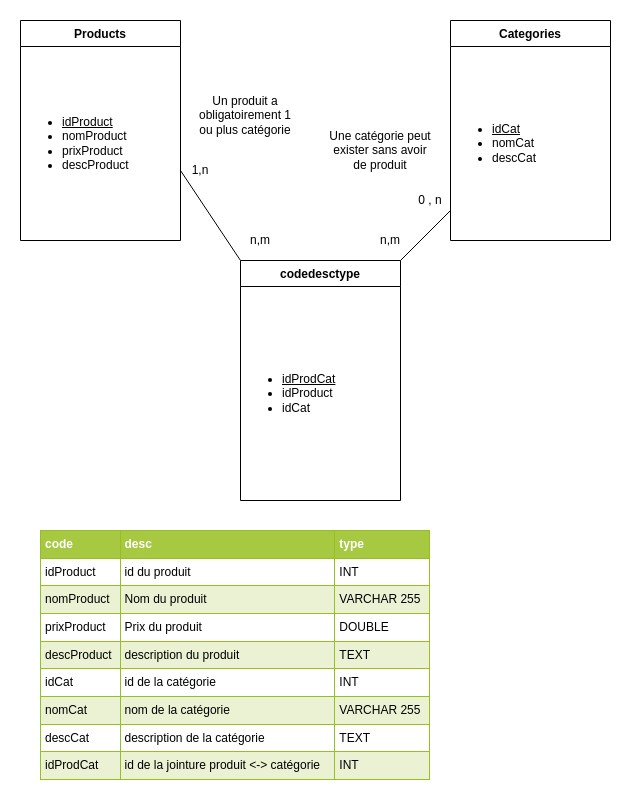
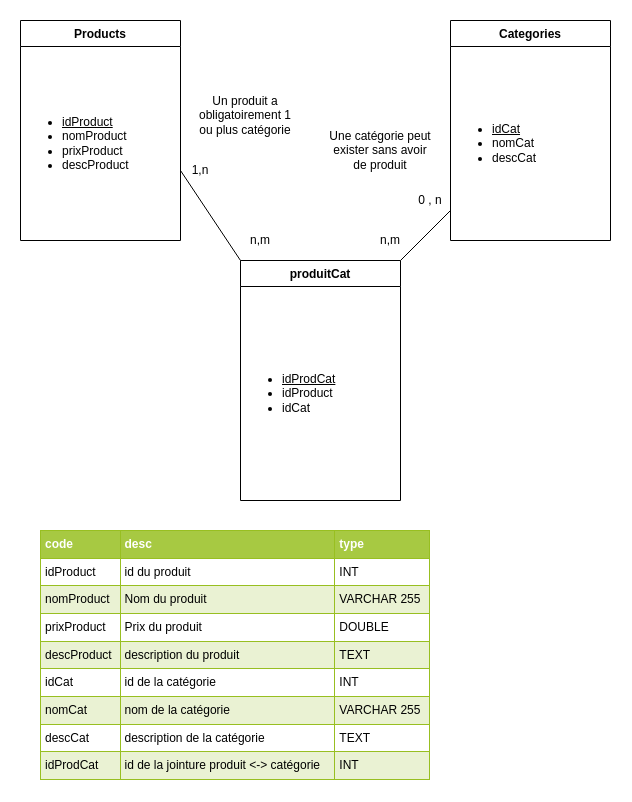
node "codedesctype": label "codedesctype" -> "produitCat"
